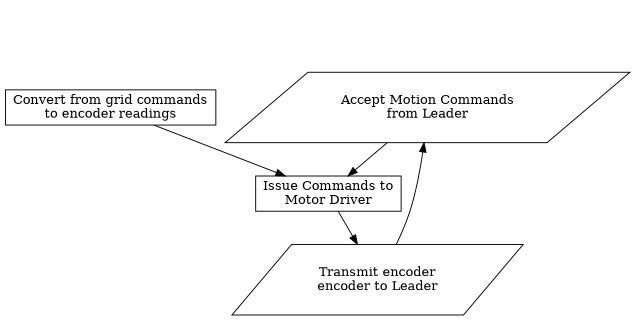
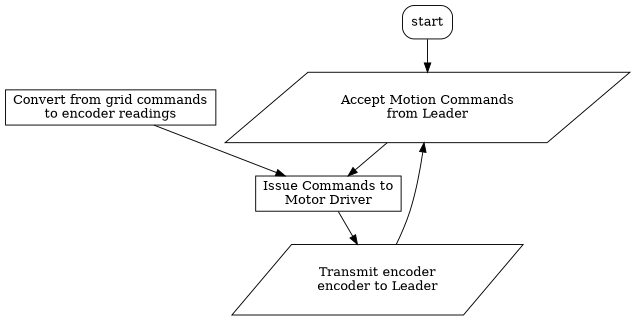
node "start": added
